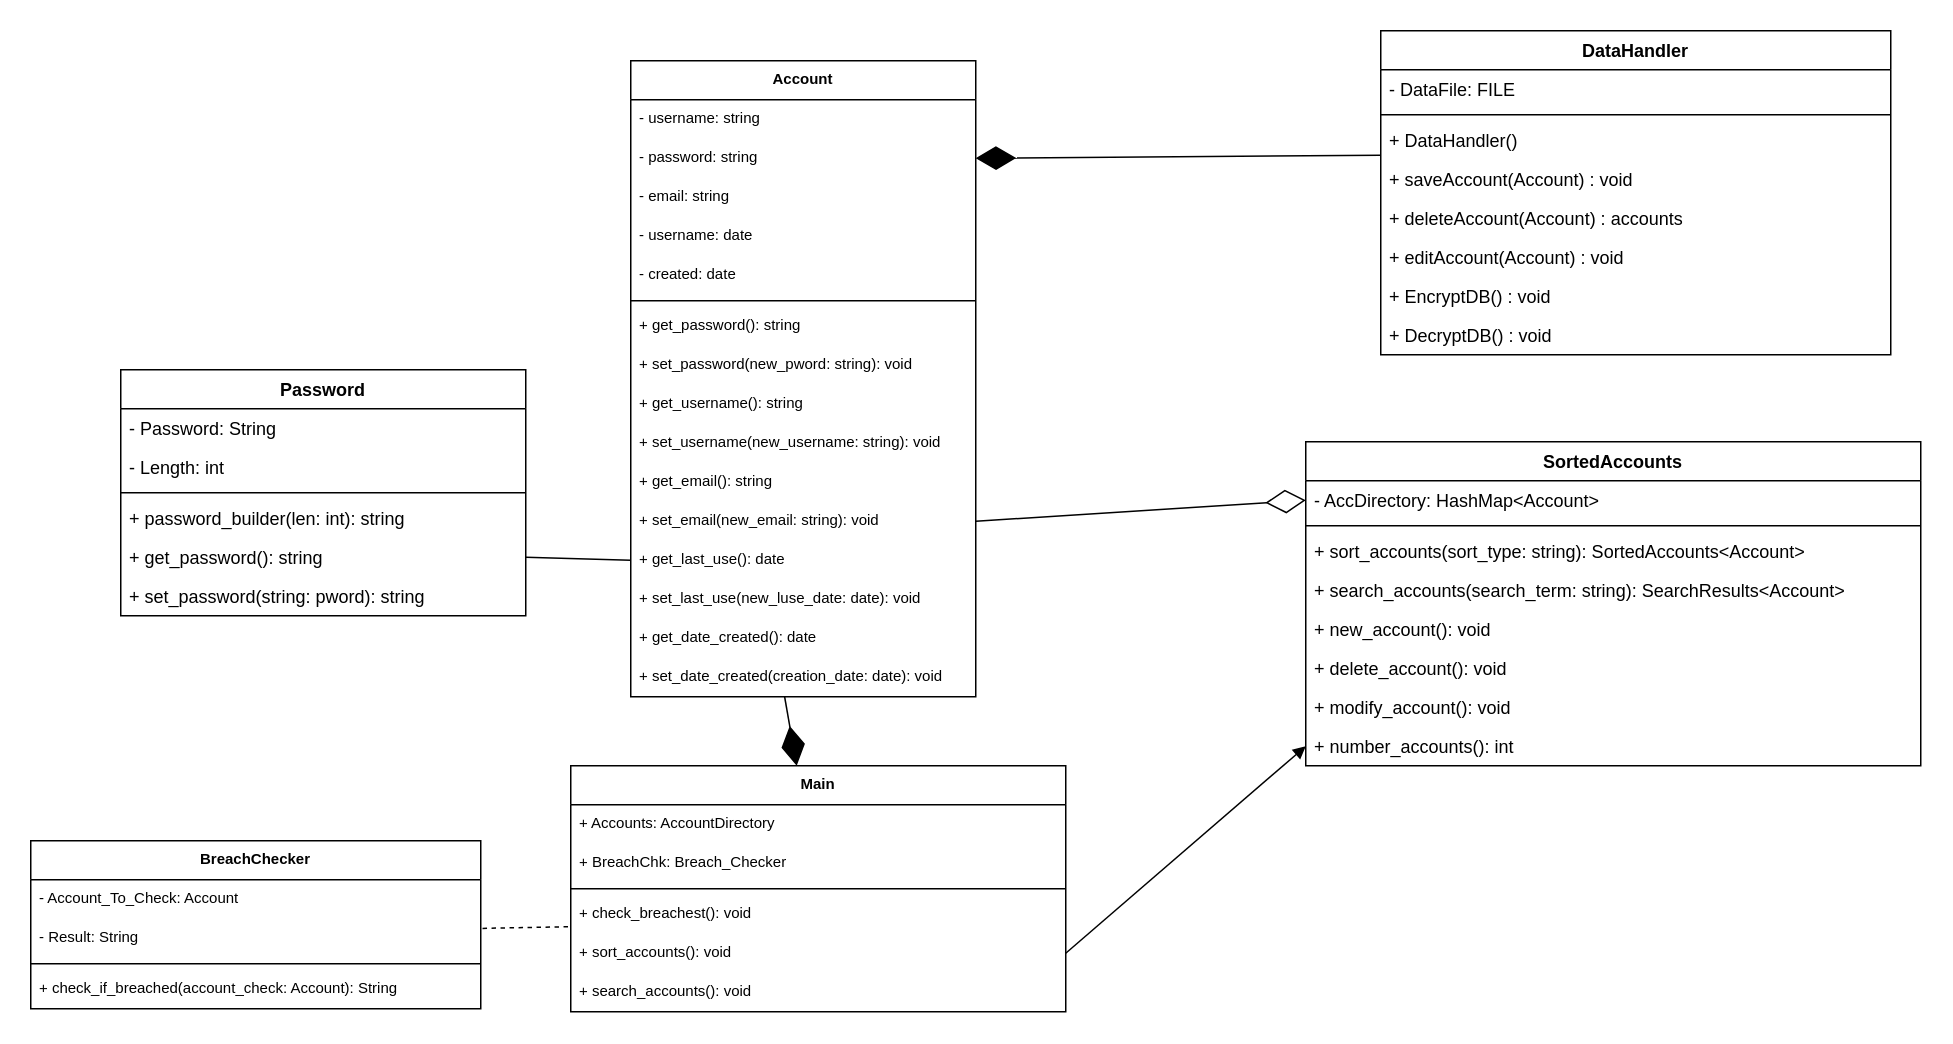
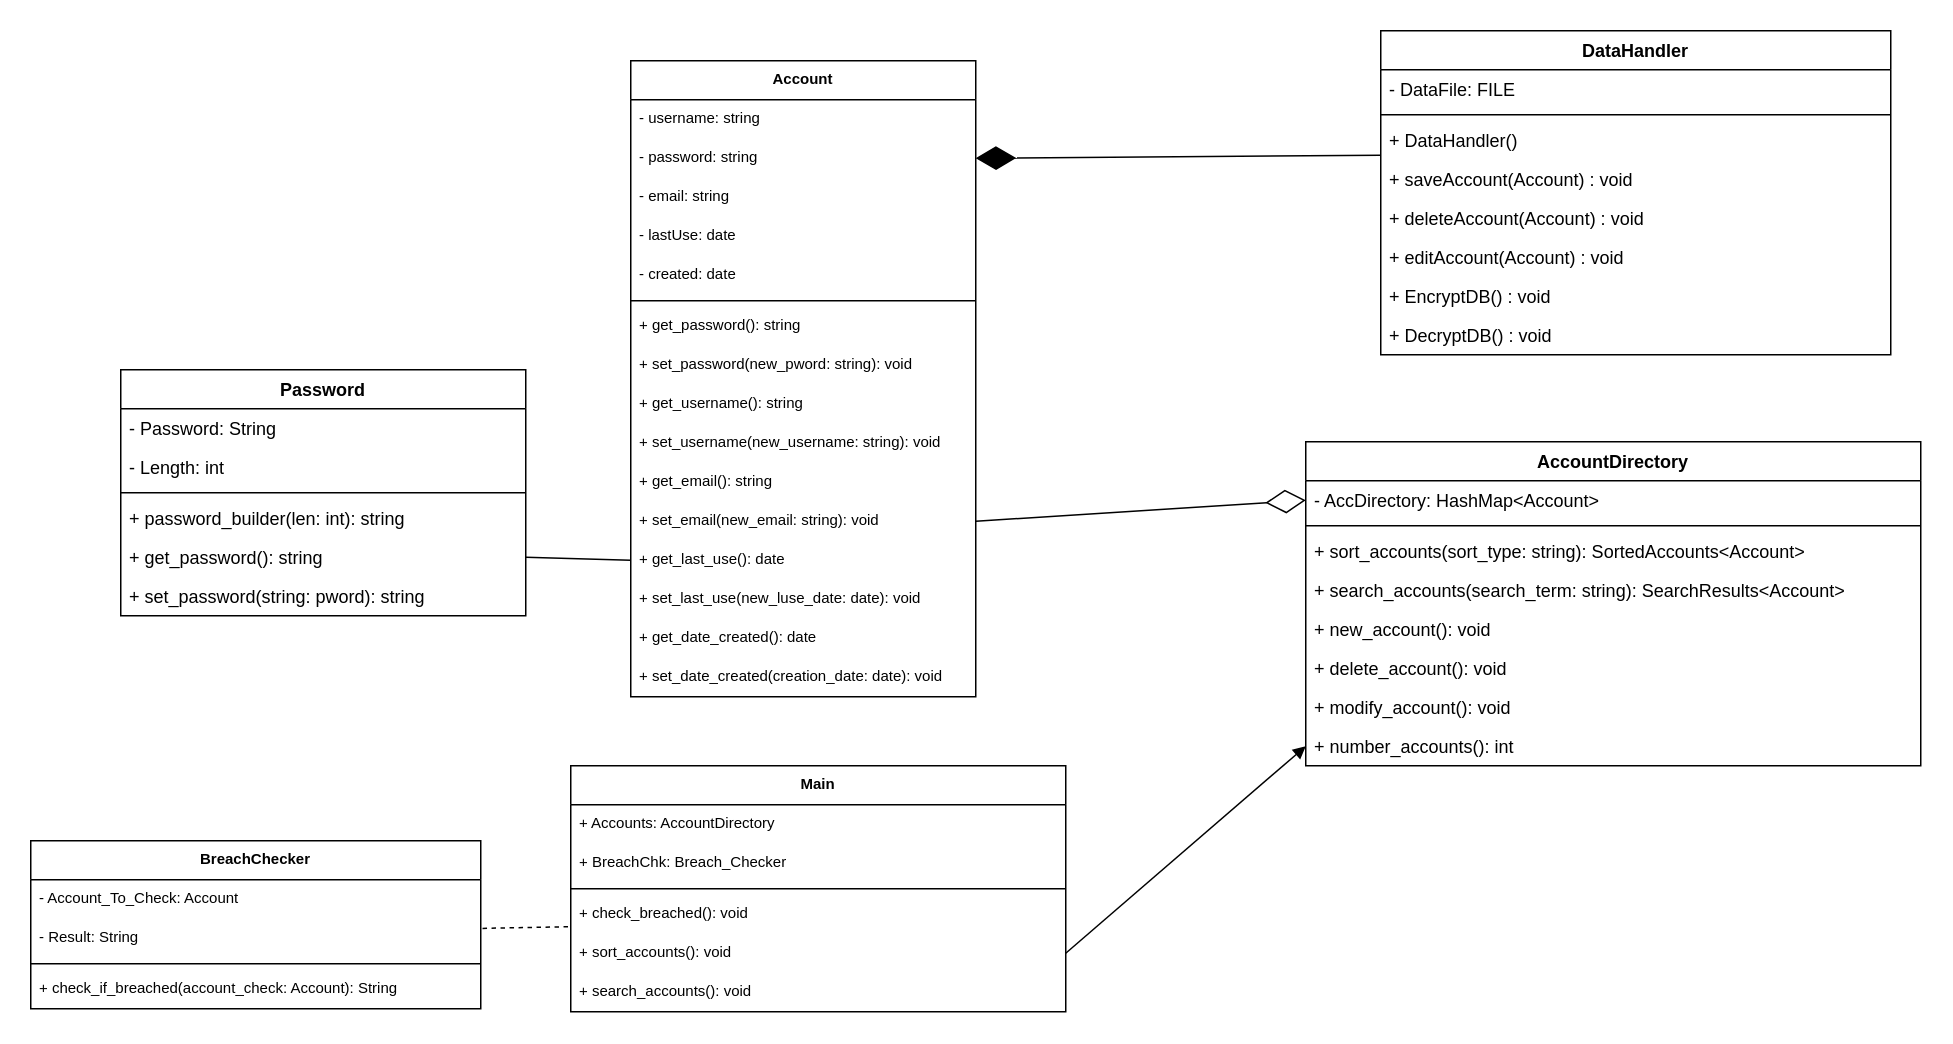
node "+ deleteAccount(Account) : accounts": label "+ deleteAccount(Account) : accounts" -> "+ deleteAccount(Account) : void"
node "- username: date": label "- username: date" -> "- lastUse: date"
node "SortedAccounts": label "SortedAccounts" -> "AccountDirectory"
edge "+ set_date_created(creation_date: date): void" -> "Main": removed
node "+ check_breachest(): void": label "+ check_breachest(): void" -> "+ check_breached(): void"
